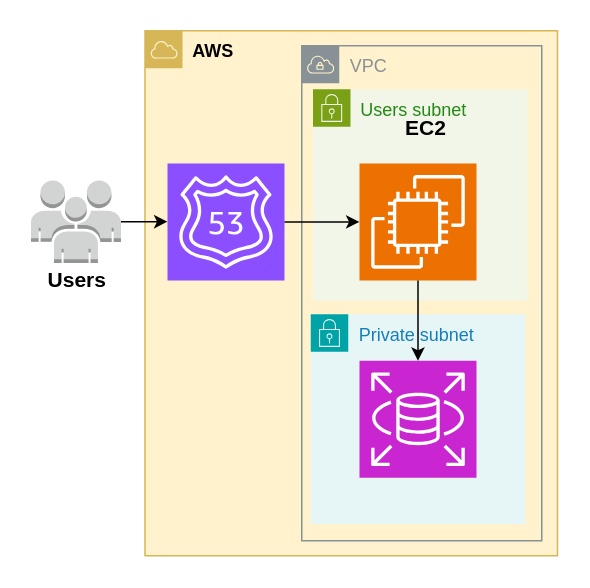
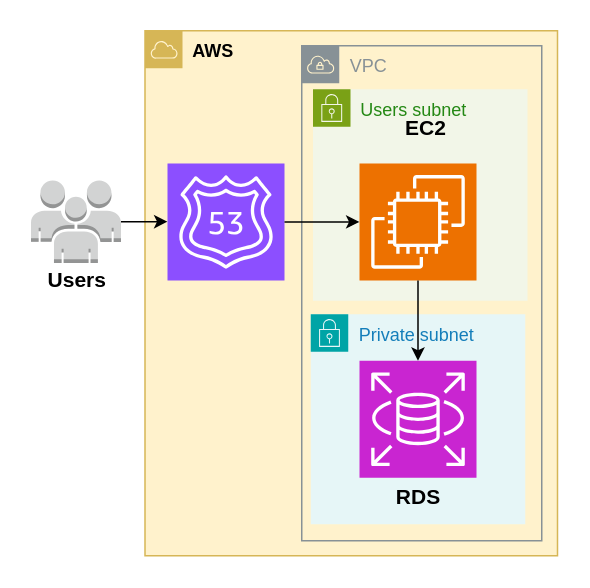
node "RDS": added
